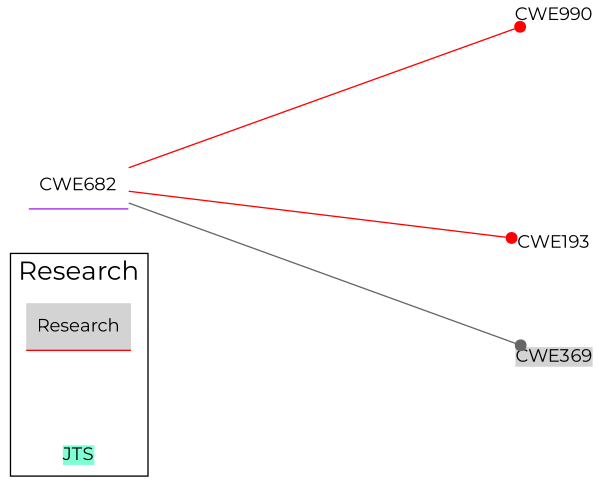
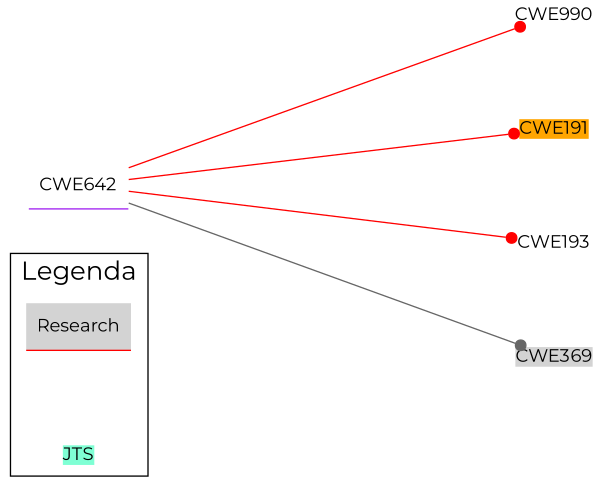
node "CWE191": added
node "CWE682": label "CWE682" -> "CWE642"
cluster "Research": label "Research" -> "Legenda"
